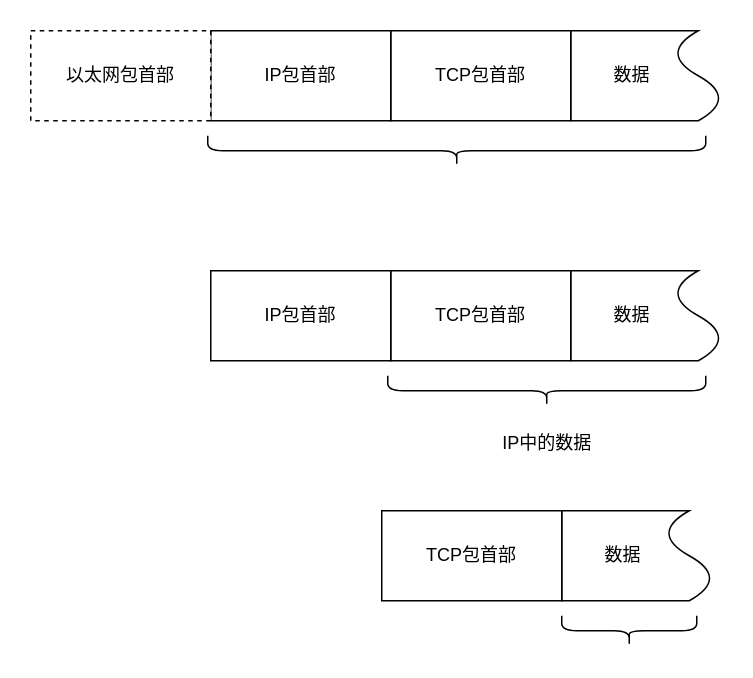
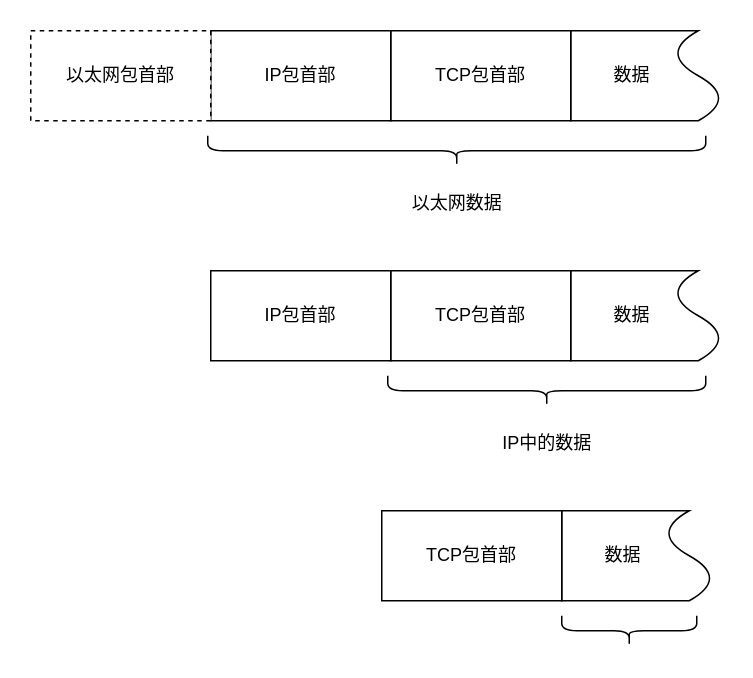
node "以太网数据": added
